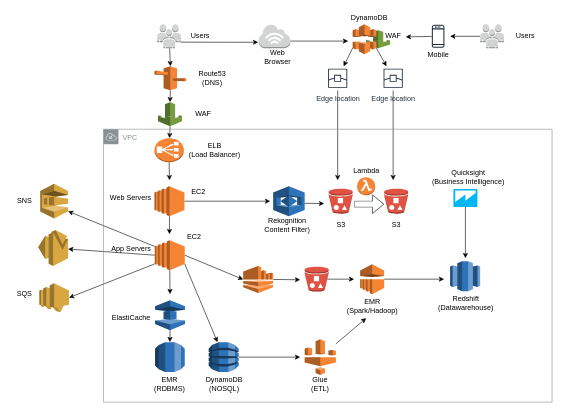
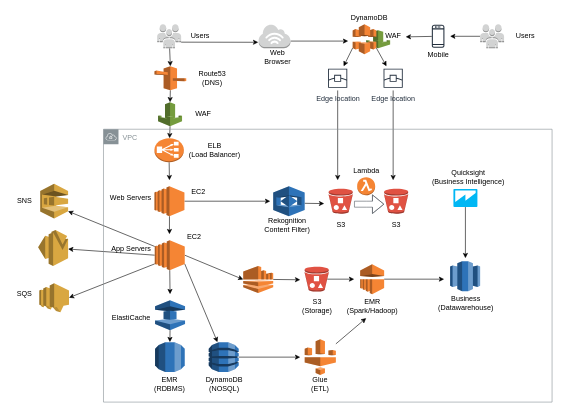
node "Redshift (Datawarehouse)": label "Redshift (Datawarehouse)" -> "Business (Datawarehouse)"
node "S3 (Storage)": added
